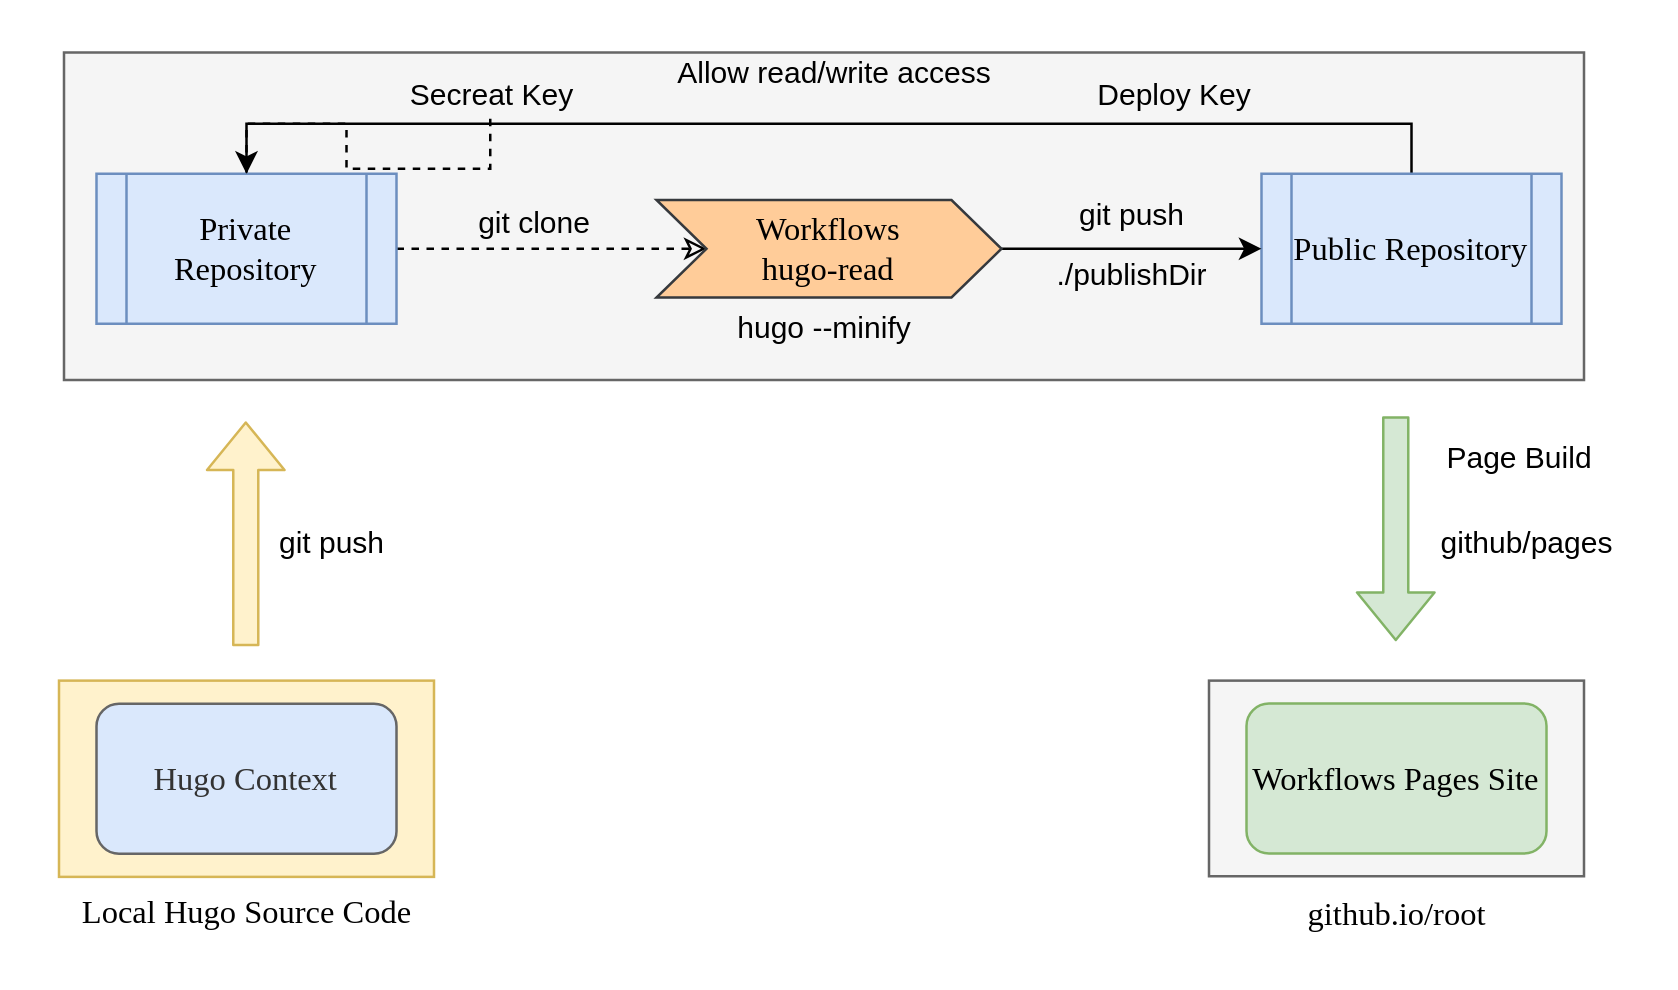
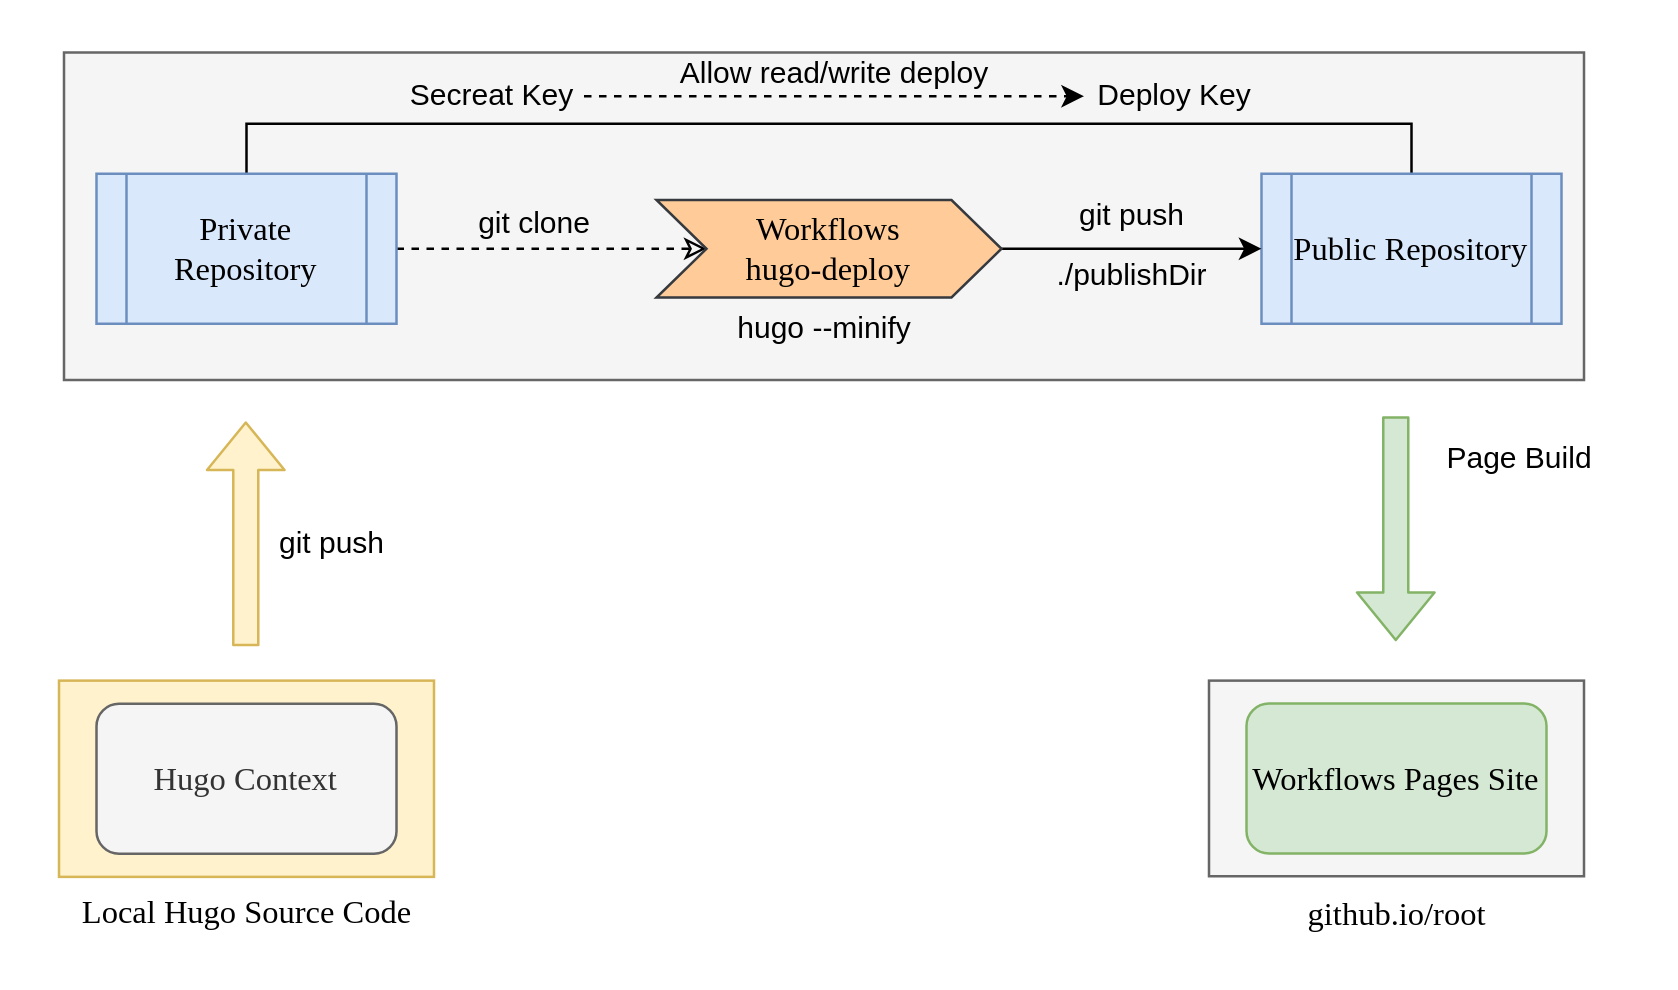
node "Allow read/write access": label "Allow read/write access" -> "Allow read/write deploy"
edge "Secreat Key" -> "Private Repository": now "Secreat Key" -> "Deploy Key"
node "Workflows hugo-read": label "Workflows hugo-read" -> "Workflows hugo-deploy"
node "github/pages": removed
node "Hugo Context": fillcolor #dae8fc -> #f5f5f5
